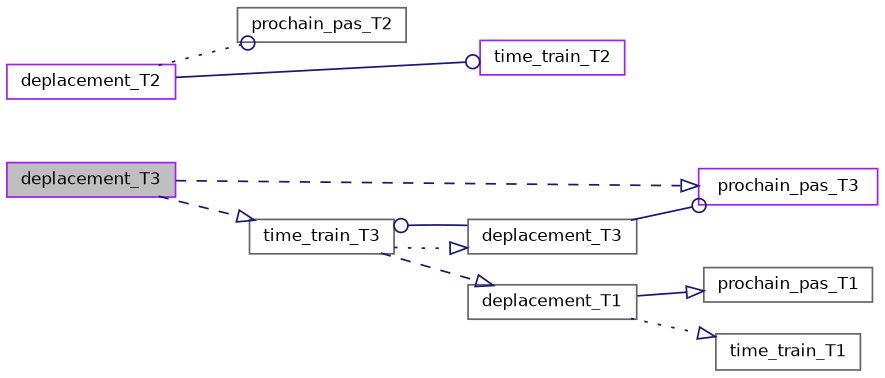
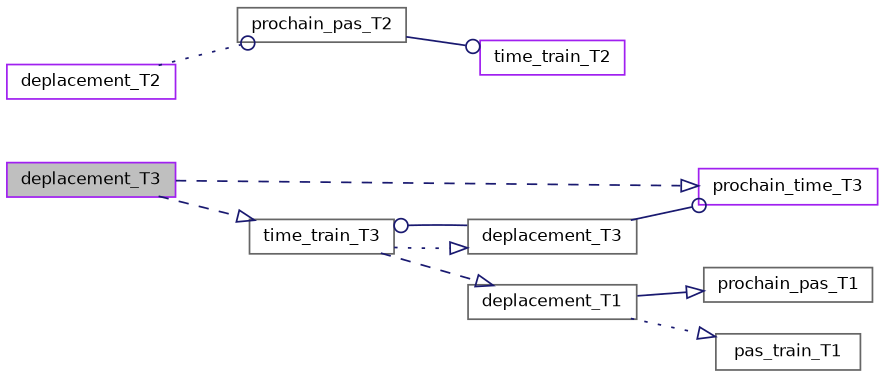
edge "deplacement_T2" -> "time_train_T2": now "prochain_pas_T2" -> "time_train_T2"
node "prochain_pas_T3": label "prochain_pas_T3" -> "prochain_time_T3"
node "time_train_T1": label "time_train_T1" -> "pas_train_T1"
